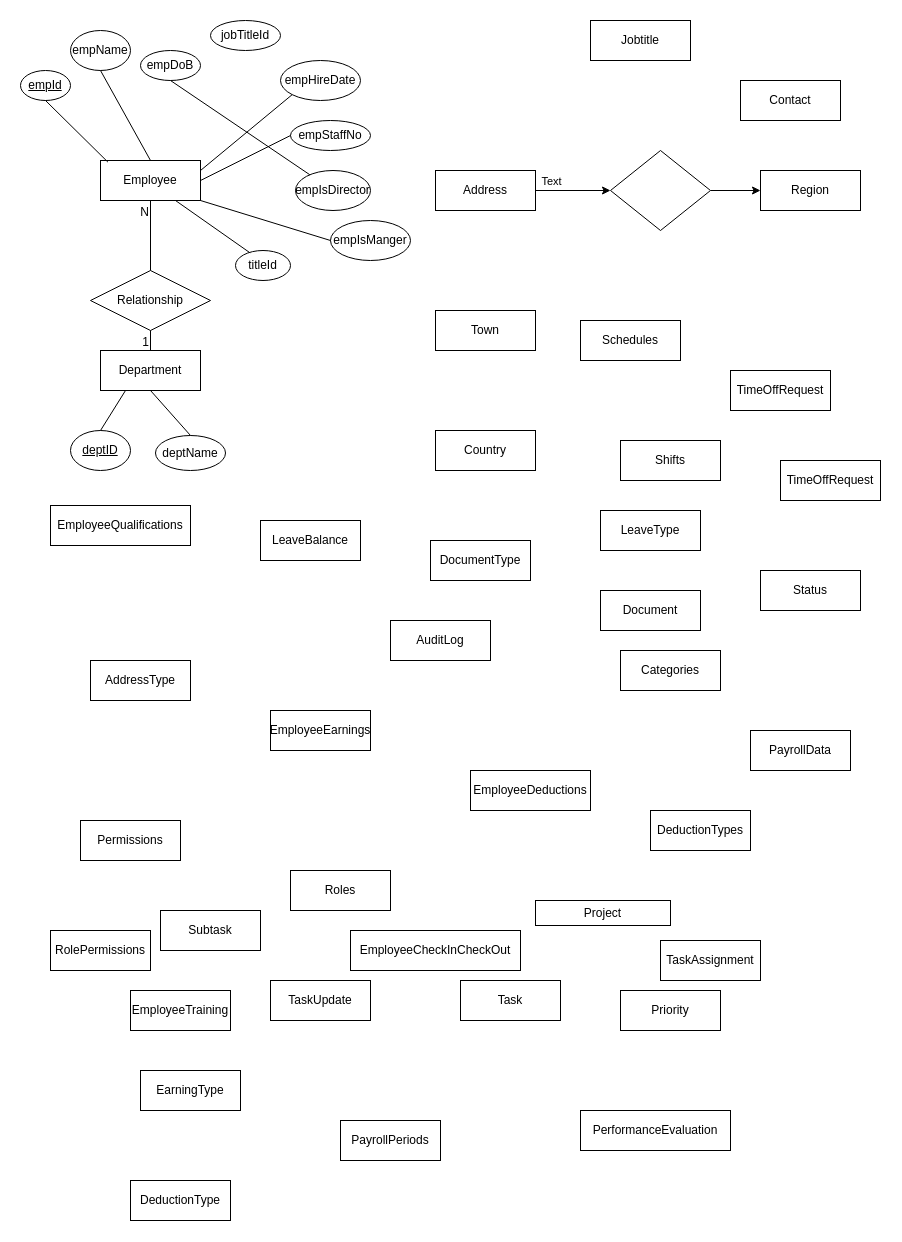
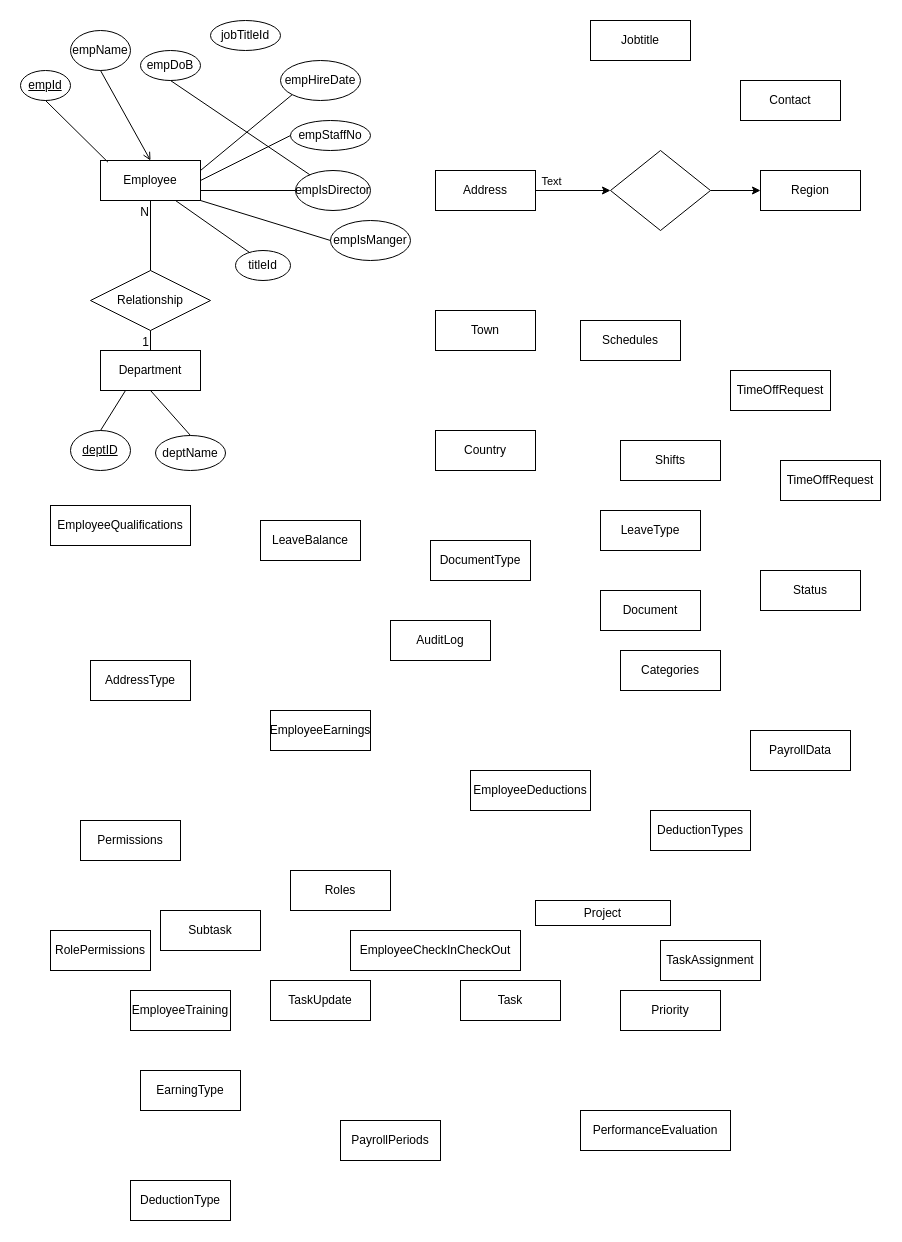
edge "empName" -- "Employee": arrowhead none -> open
edge "Employee" -- "empIsDirector": added
